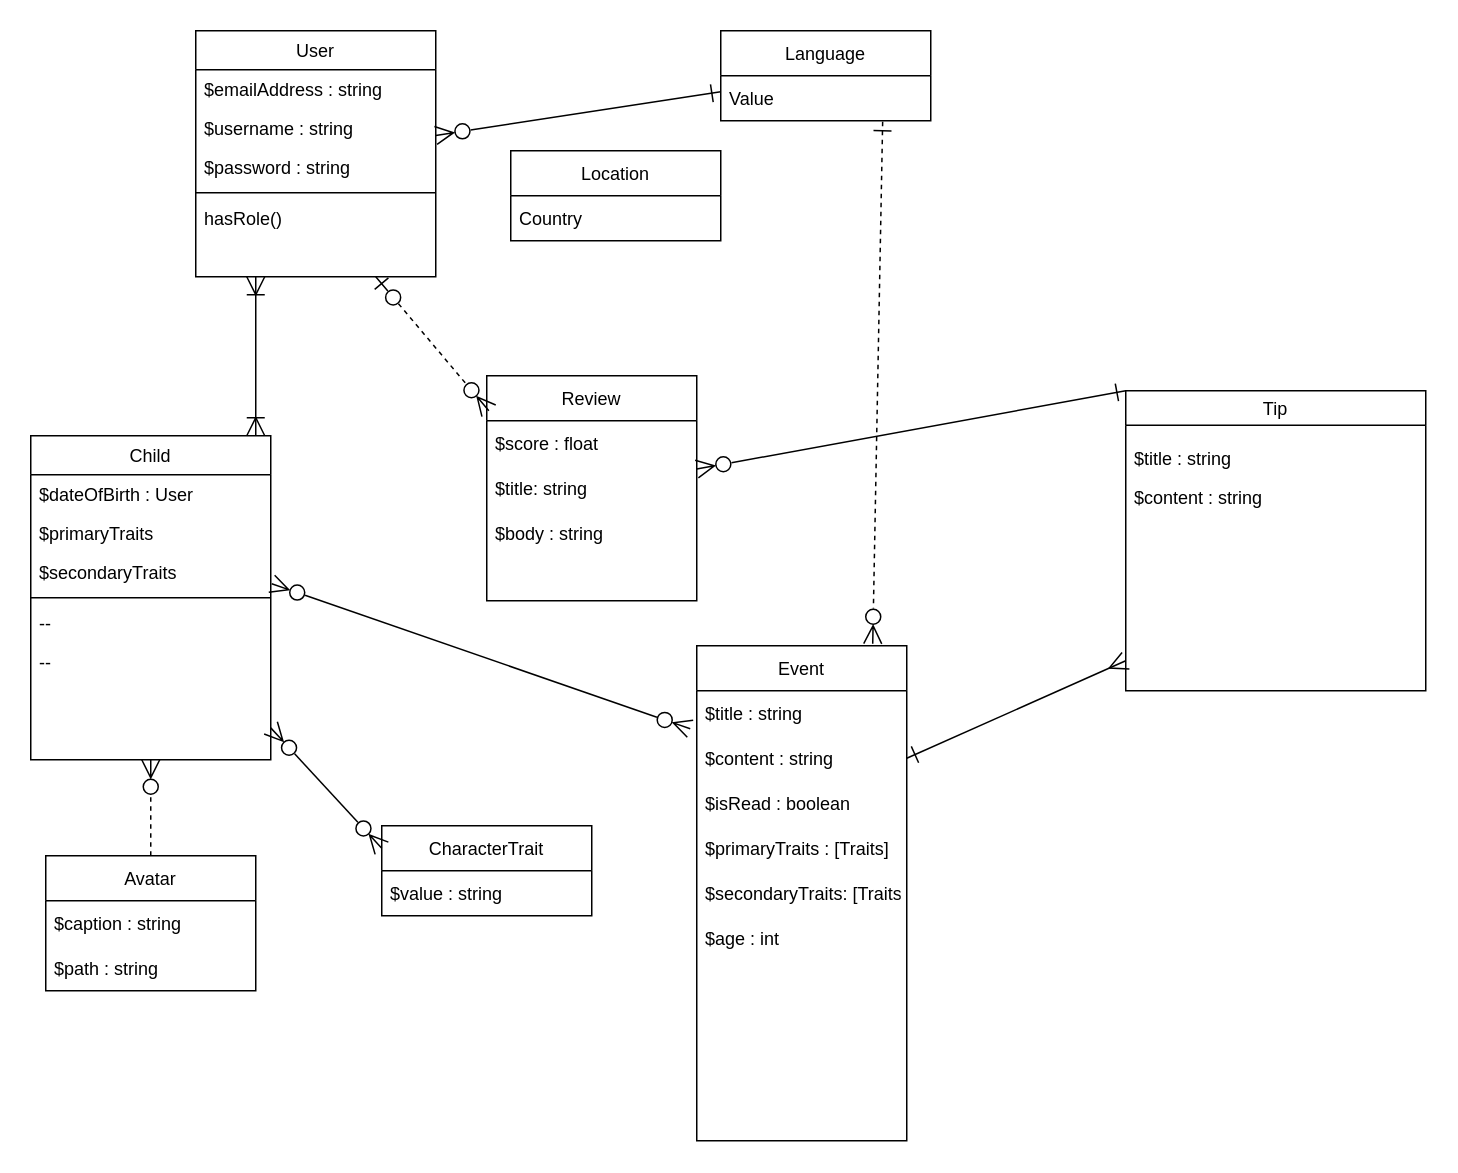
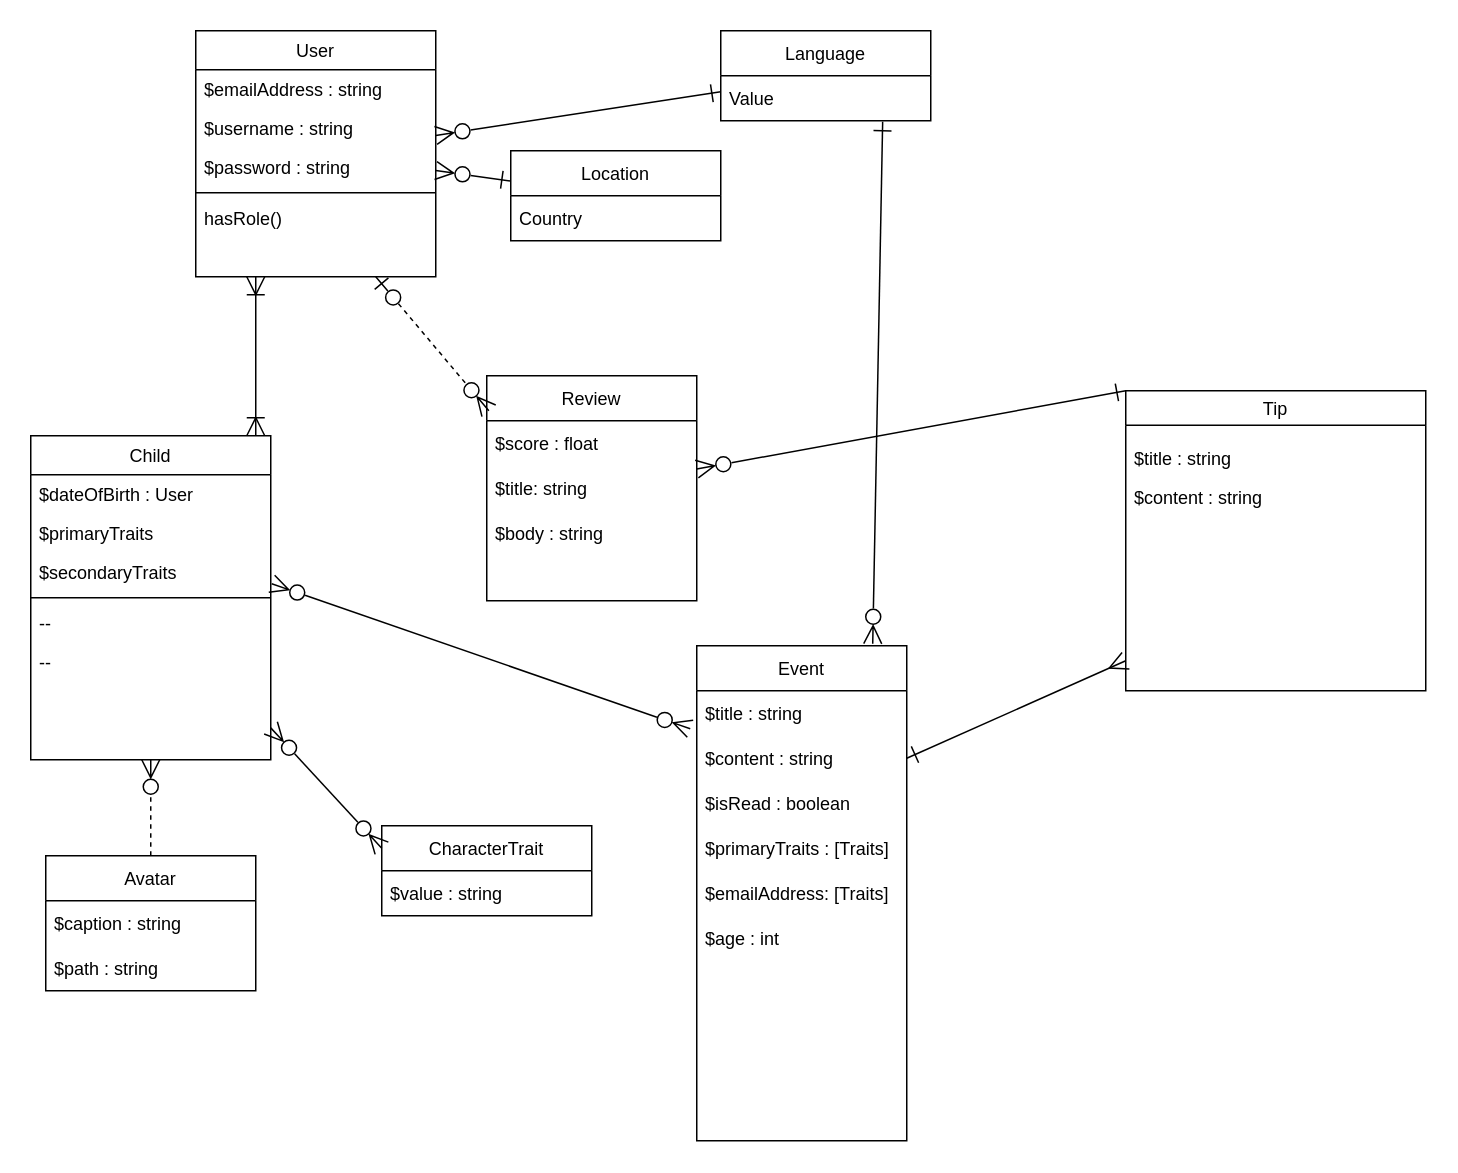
edge "User" -- "Location": added
edge "Value" -- "Event": style dashed -> solid
node "$secondaryTraits: [Traits]": label "$secondaryTraits: [Traits]" -> "$emailAddress: [Traits]"
